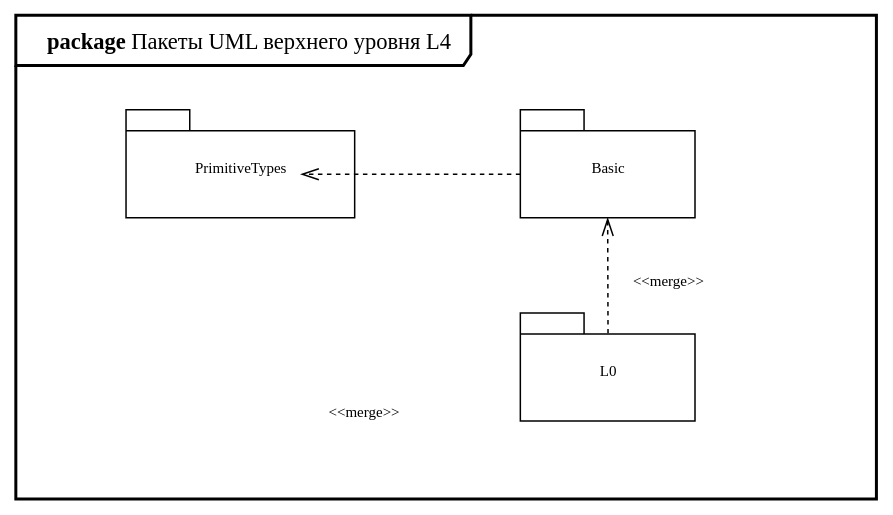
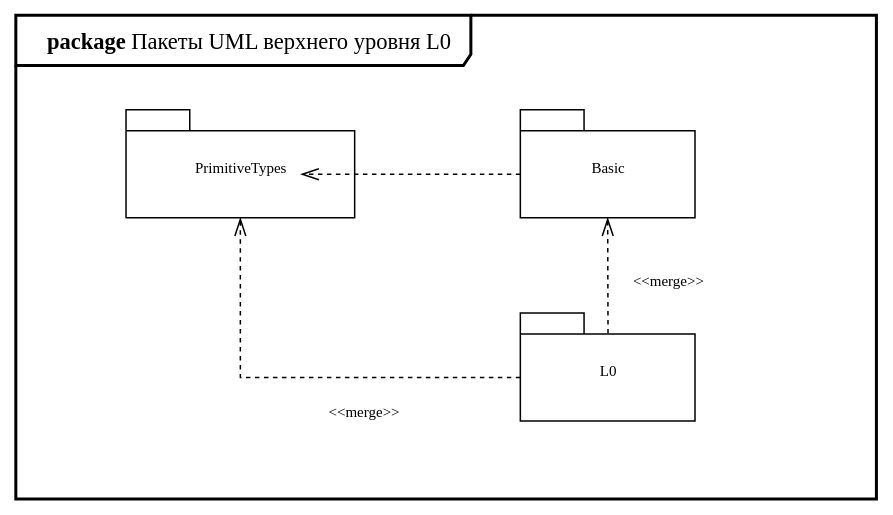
node "package Пакеты UML верхнего уровня L4": label "package Пакеты UML верхнего уровня L4" -> "package Пакеты UML верхнего уровня L0"
edge "L0" -> "PrimitiveTypes": added
